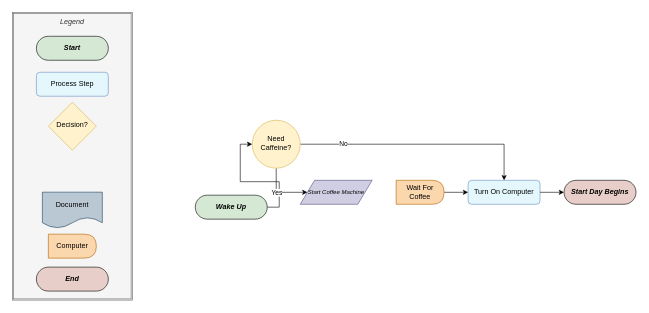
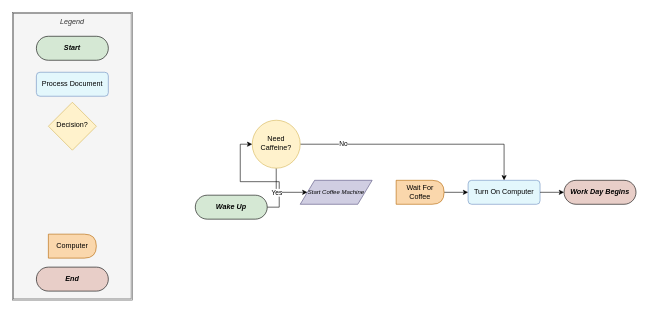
node "Process Step": label "Process Step" -> "Process Document"
node "Start Day Begins": label "Start Day Begins" -> "Work Day Begins"
node "Document": removed
